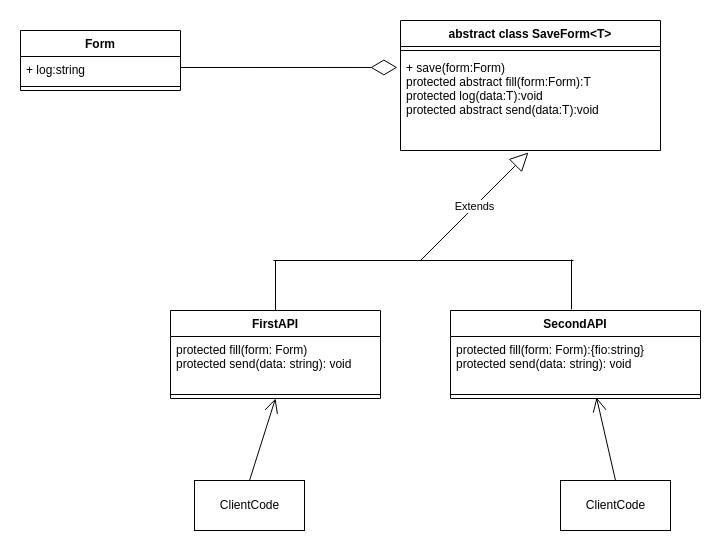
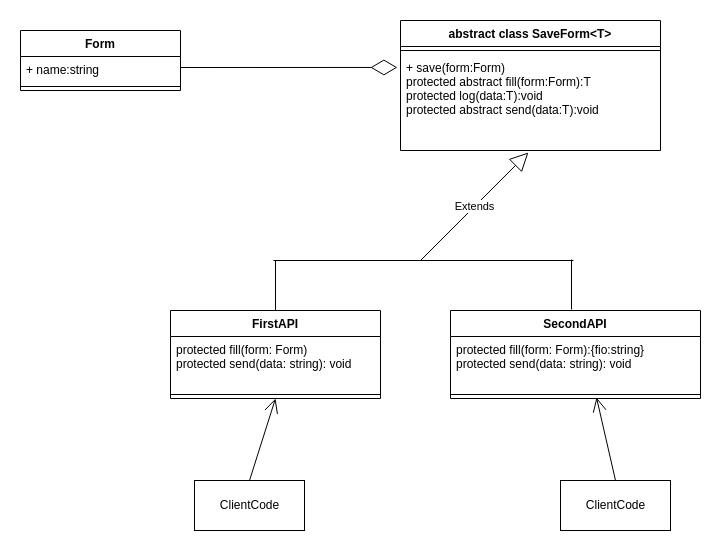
node "+ log:string": label "+ log:string" -> "+ name:string"
